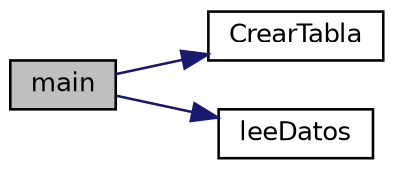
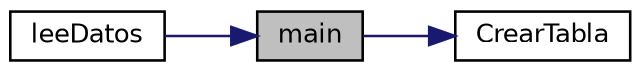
edge "main" -> "leeDatos": reversed
